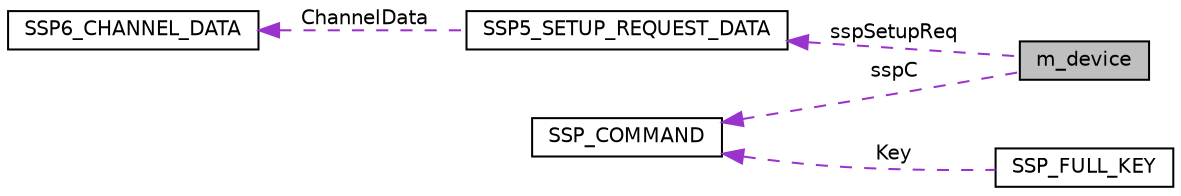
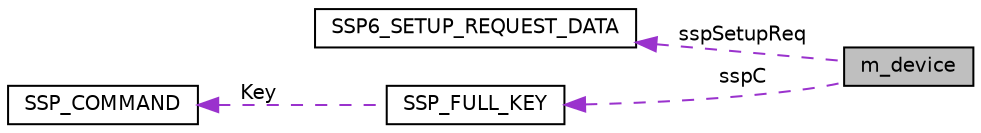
node "SSP6_CHANNEL_DATA": removed
node "SSP5_SETUP_REQUEST_DATA": label "SSP5_SETUP_REQUEST_DATA" -> "SSP6_SETUP_REQUEST_DATA"
edge "m_device" -> "SSP_COMMAND": now "m_device" -> "SSP_FULL_KEY"
